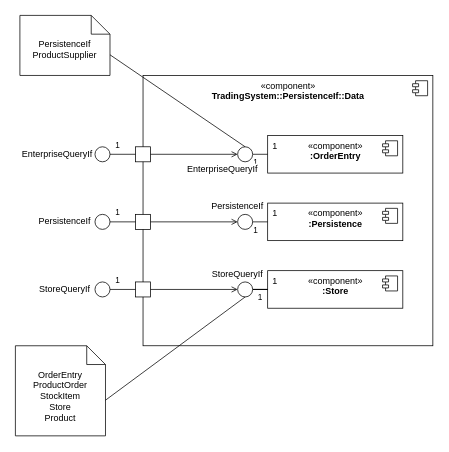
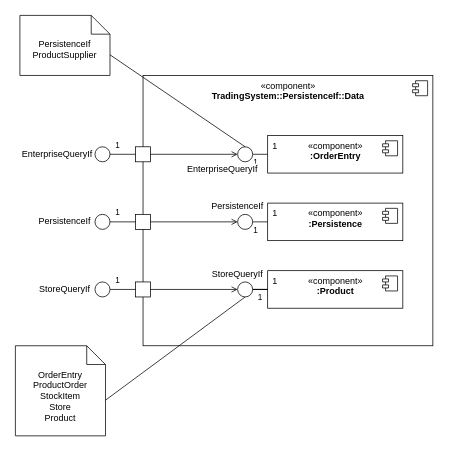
node "«component» :Store": label "«component» :Store" -> "«component» :Product"
